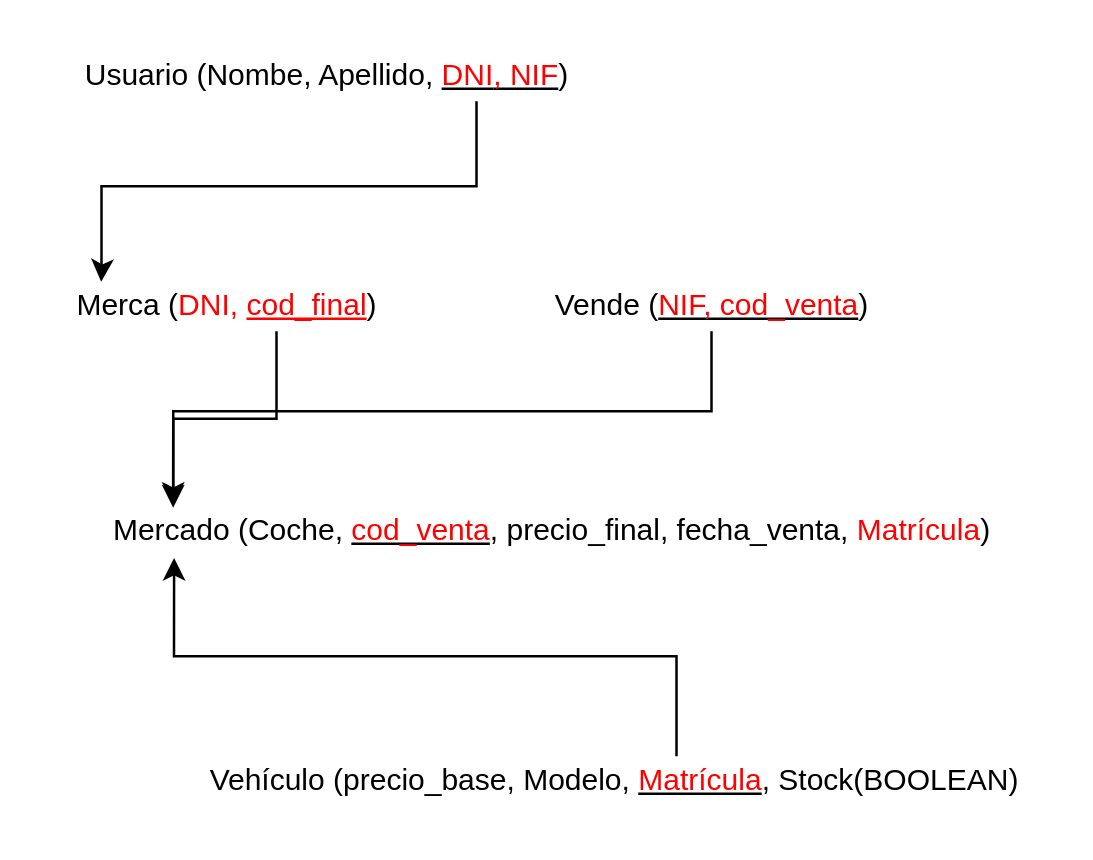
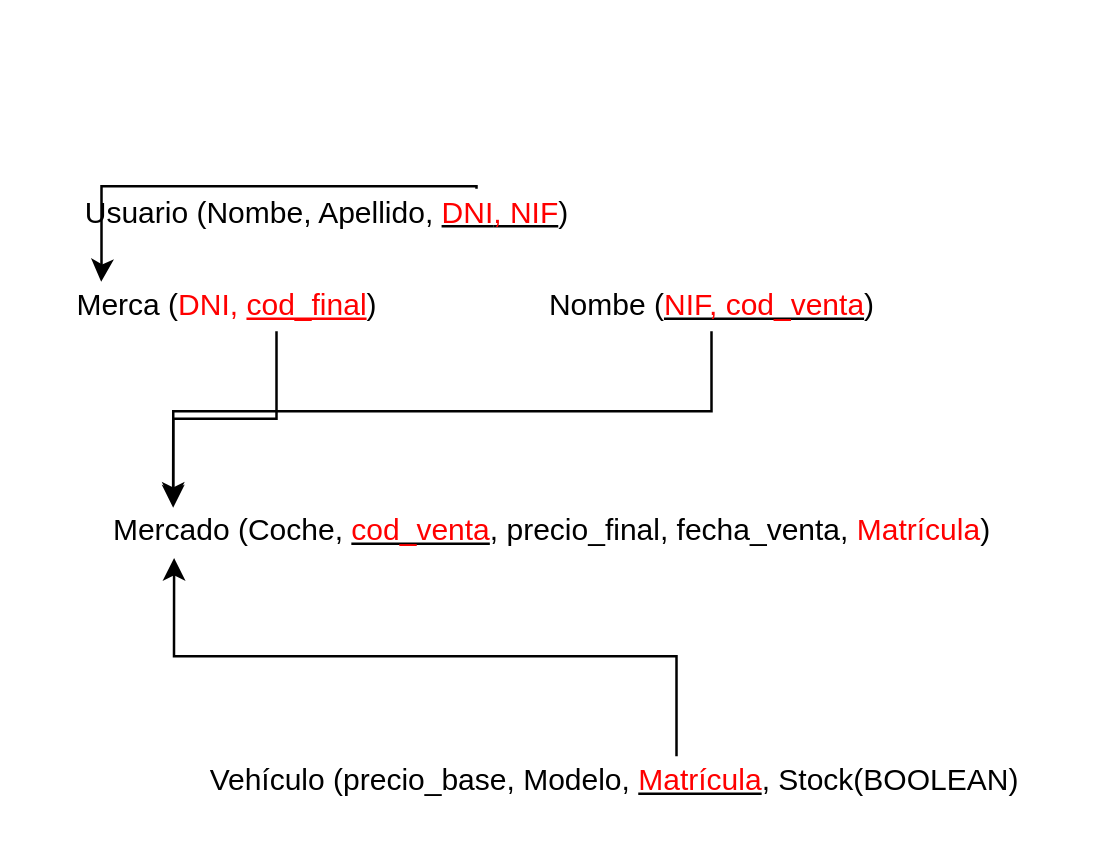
node "Usuario (Nombe, Apellido, DNI, NIF)": moved (326, 76) -> (326, 214)
node "Vende (NIF, cod_venta)": label "Vende (NIF, cod_venta)" -> "Nombe (NIF, cod_venta)"
